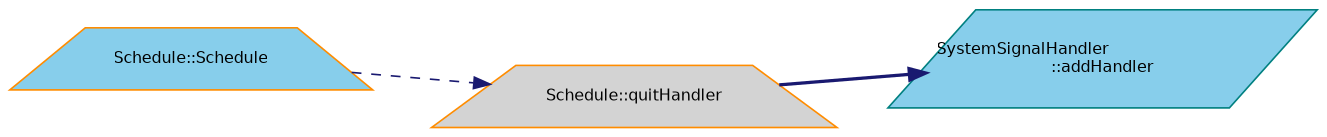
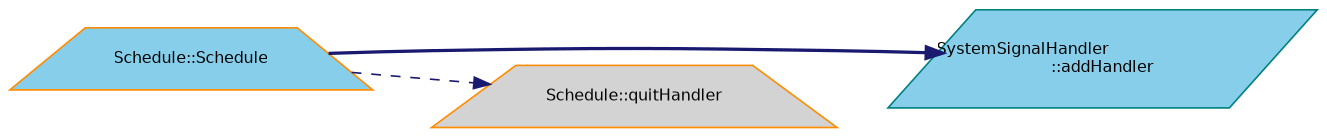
edge "Schedule::quitHandler" -> "SystemSignalHandler ::addHandler": now "Schedule::Schedule" -> "SystemSignalHandler ::addHandler"
